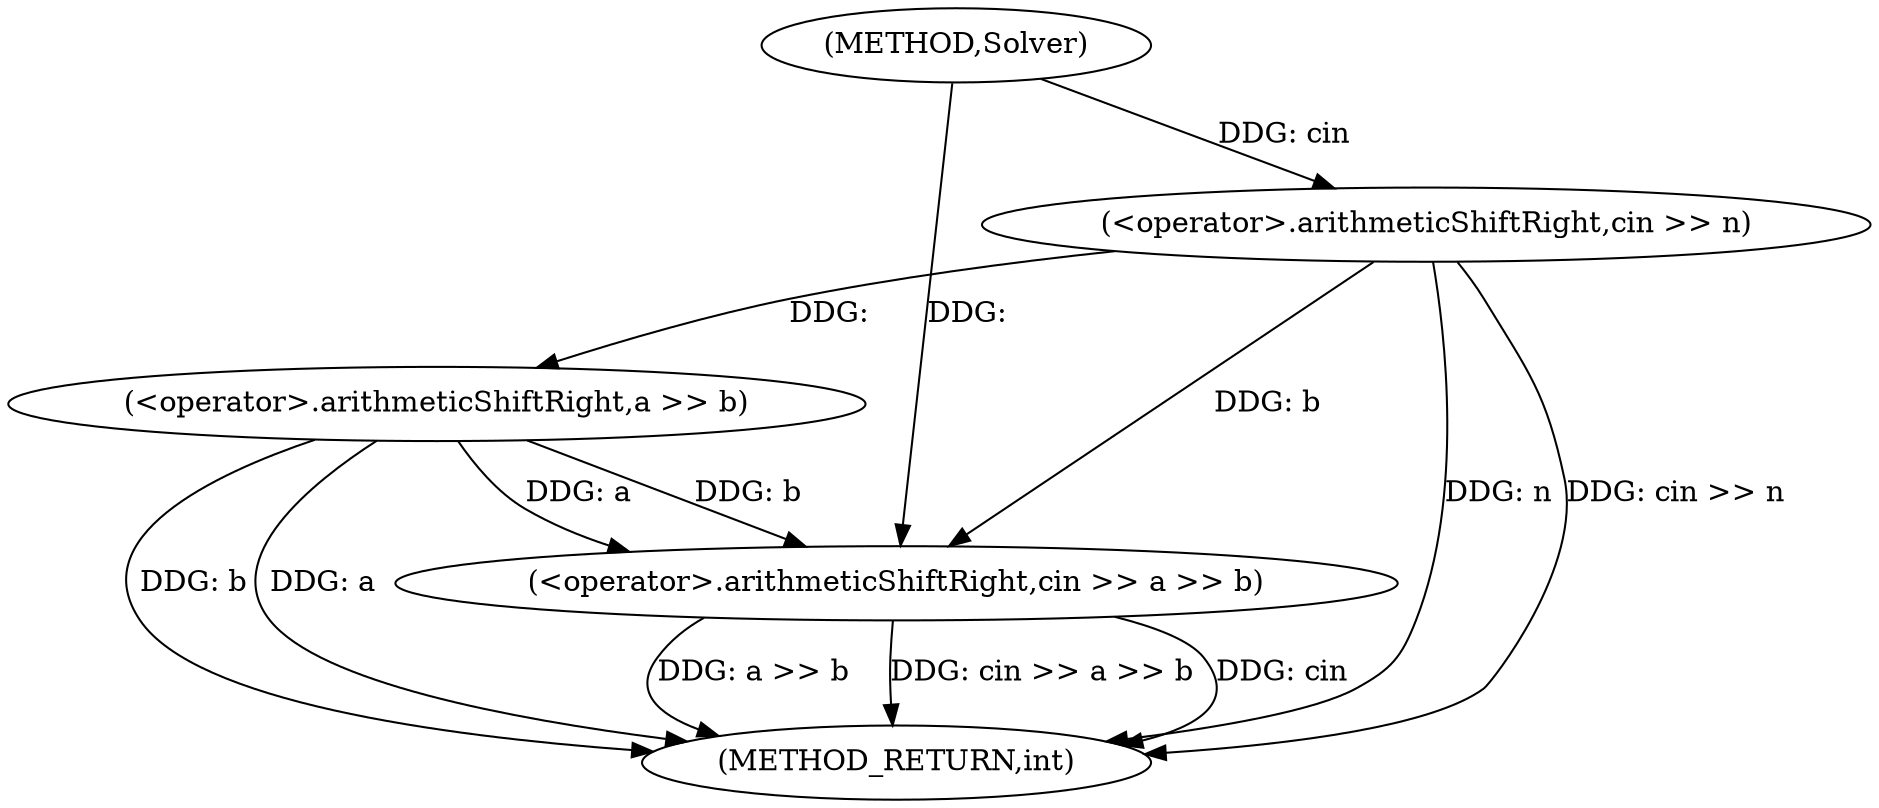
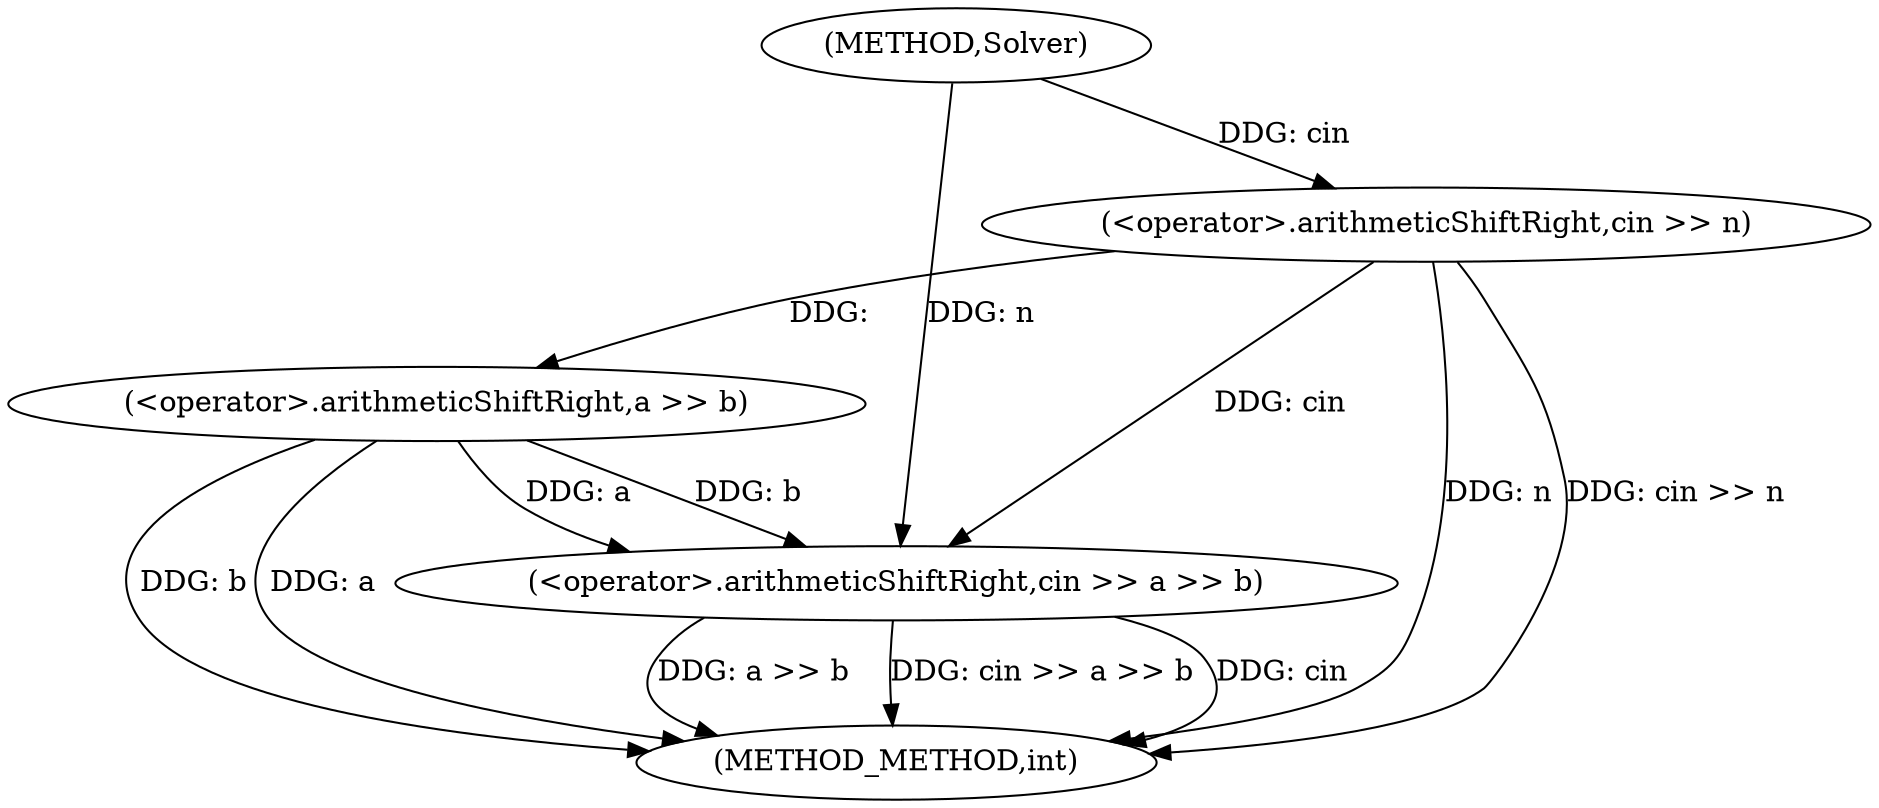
edge "(METHOD,Solver)" -> "(<operator>.arithmeticShiftRight,cin >> a >> b)": label "DDG: " -> "DDG: n"
edge "(<operator>.arithmeticShiftRight,cin >> n)" -> "(<operator>.arithmeticShiftRight,cin >> a >> b)": label "DDG: b" -> "DDG: cin"
node "(METHOD_RETURN,int)": label "(METHOD_RETURN,int)" -> "(METHOD_METHOD,int)"
